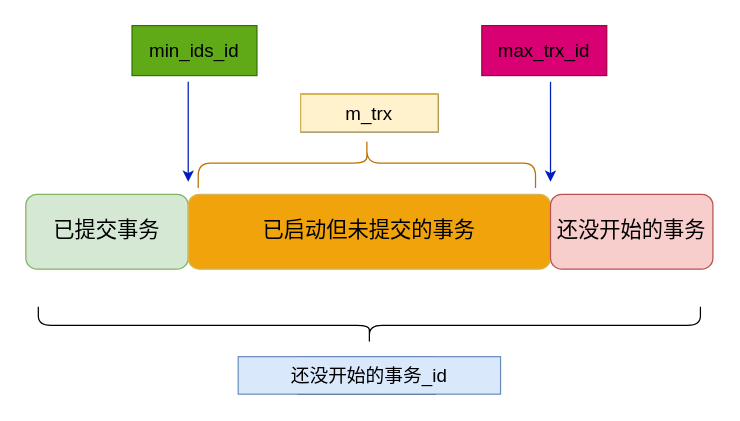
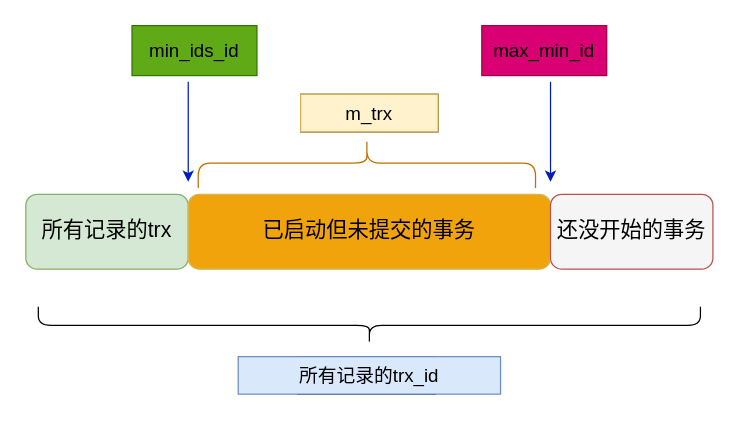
node "max_trx_id": label "max_trx_id" -> "max_min_id"
node "已提交事务": label "已提交事务" -> "所有记录的trx"
node "还没开始的事务": fillcolor #f8cecc -> #f5f5f5
node "还没开始的事务_id": label "还没开始的事务_id" -> "所有记录的trx_id"
